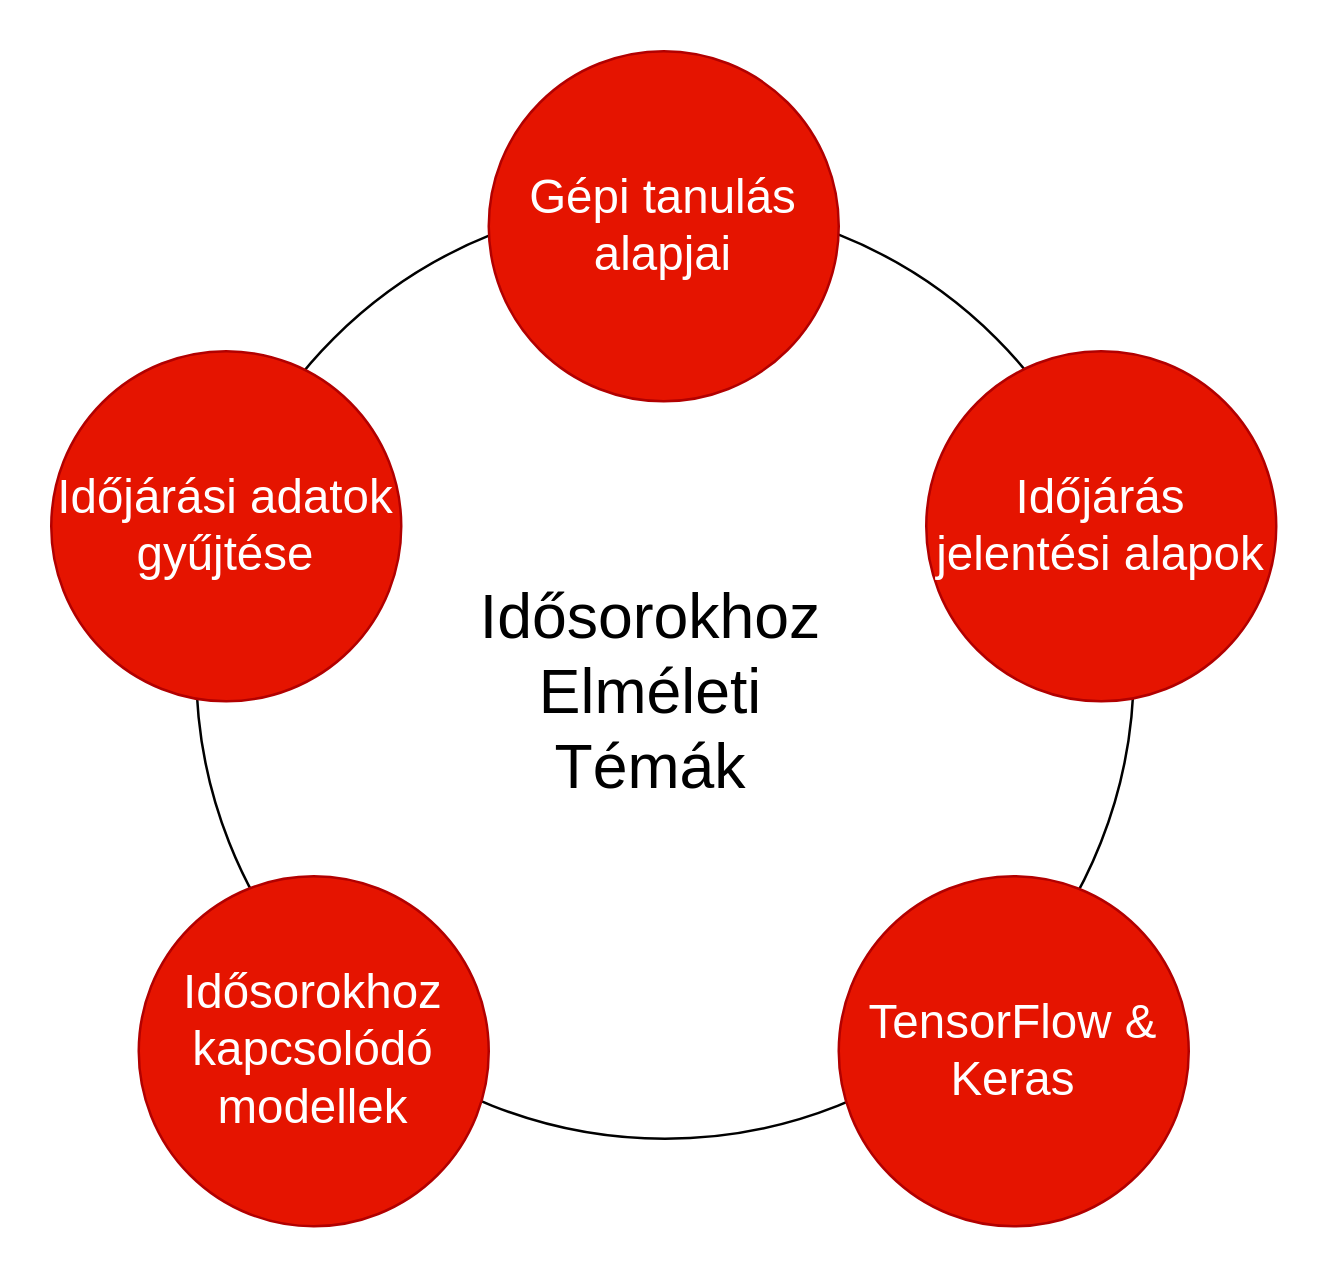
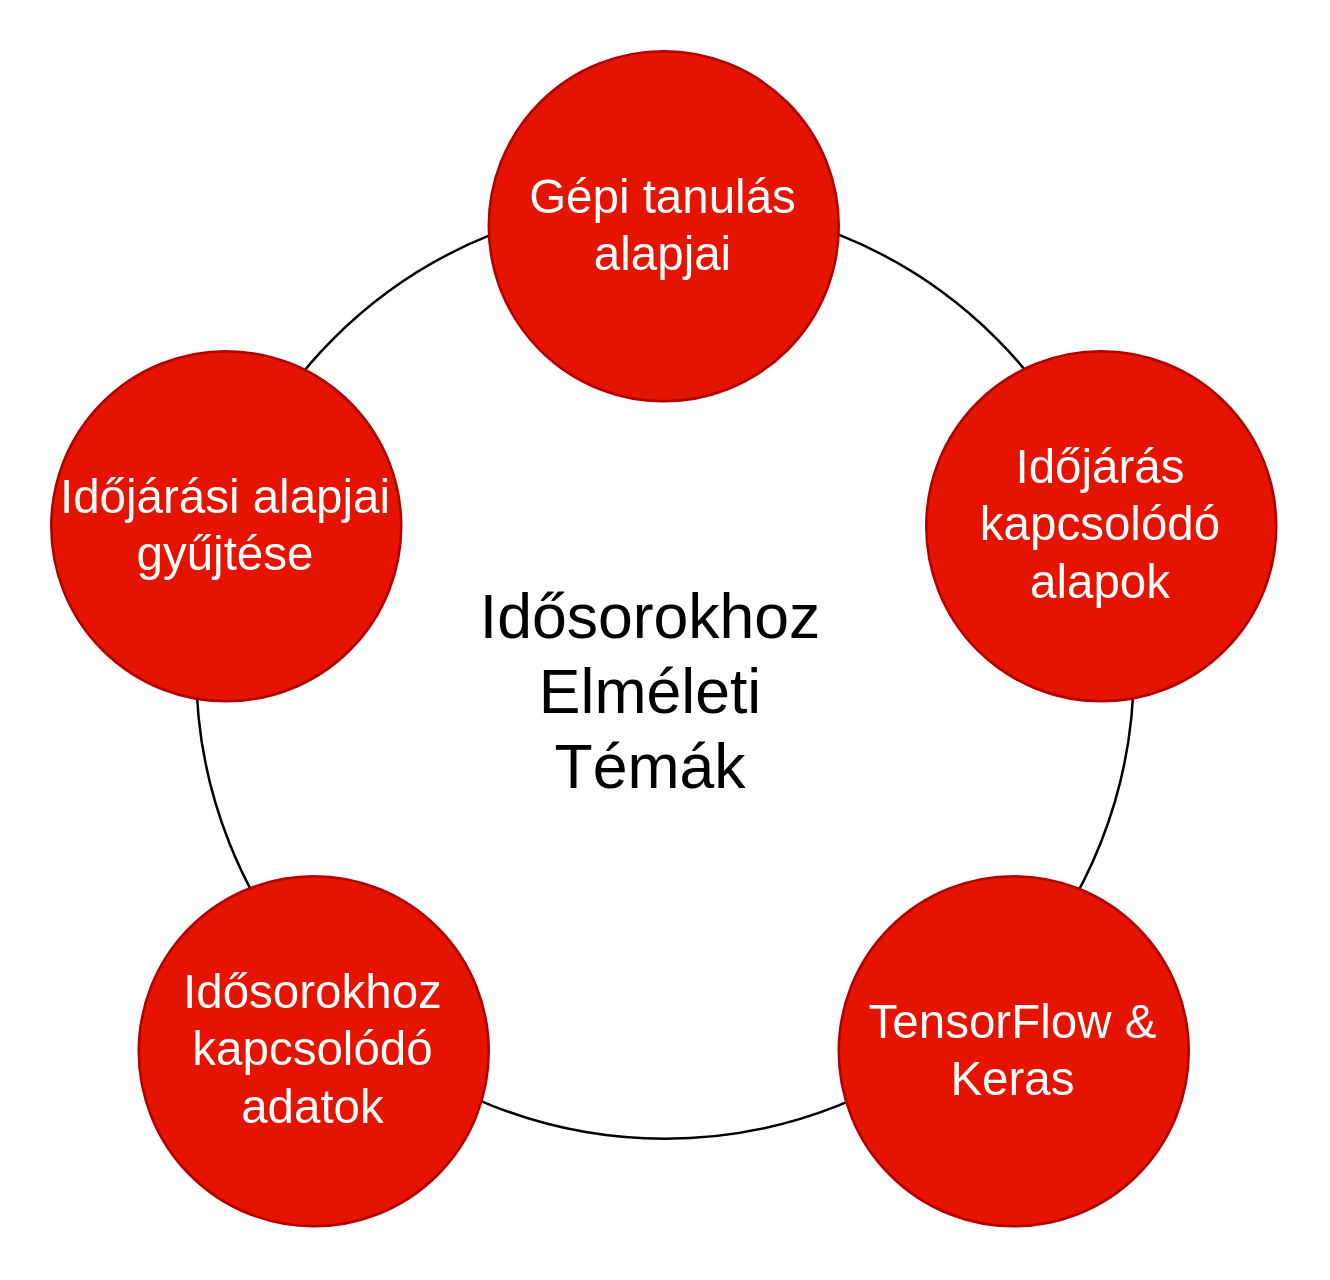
node "Időjárási adatok gyűjtése": label "Időjárási adatok gyűjtése" -> "Időjárási alapjai gyűjtése"
node "Időjárás jelentési alapok": label "Időjárás jelentési alapok" -> "Időjárás kapcsolódó alapok"
node "Idősorokhoz kapcsolódó modellek": label "Idősorokhoz kapcsolódó modellek" -> "Idősorokhoz kapcsolódó adatok"
